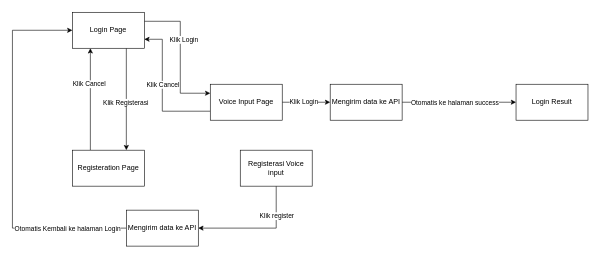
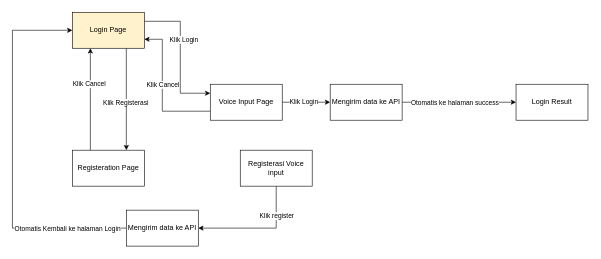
node "Login Page": fillcolor #ffffff -> #fff2cc
